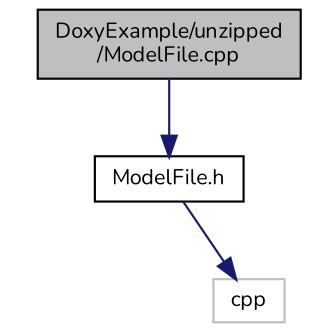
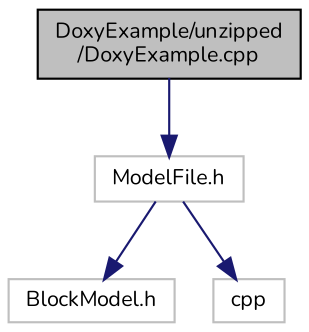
node "DoxyExample/unzipped /ModelFile.cpp": label "DoxyExample/unzipped /ModelFile.cpp" -> "DoxyExample/unzipped /DoxyExample.cpp"
node "ModelFile.h": color black -> grey75
node "BlockModel.h": added
